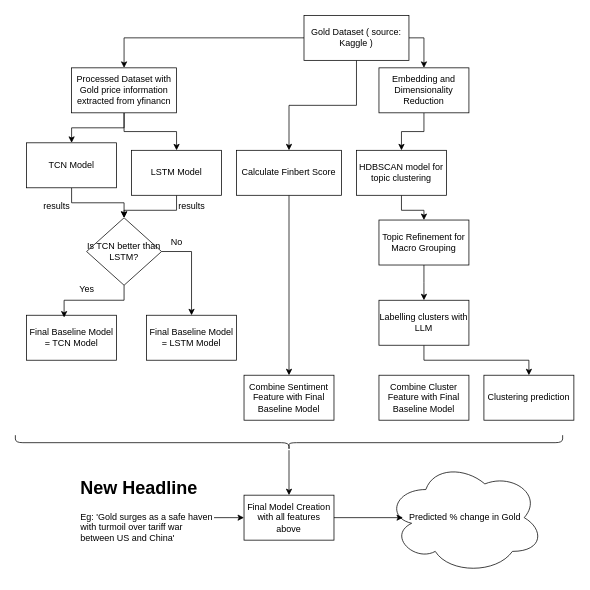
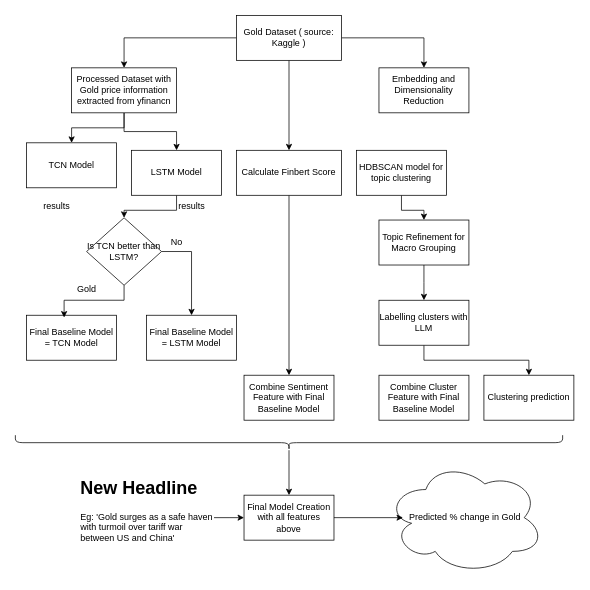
node "Gold Dataset ( source: Kaggle )": moved (357, 38) -> (289, 38)
edge "Embedding and Dimensionality Reduction" -> "HDBSCAN model for topic clustering": removed
edge "TCN Model" -> "Is TCN better than LSTM?": removed
node "Yes": label "Yes" -> "Gold"
